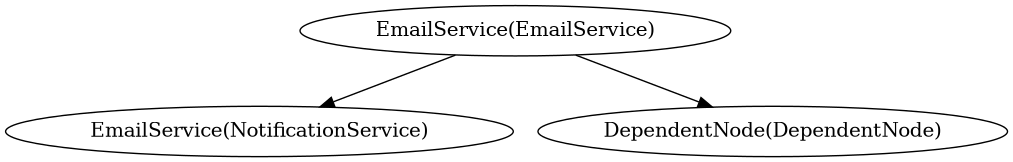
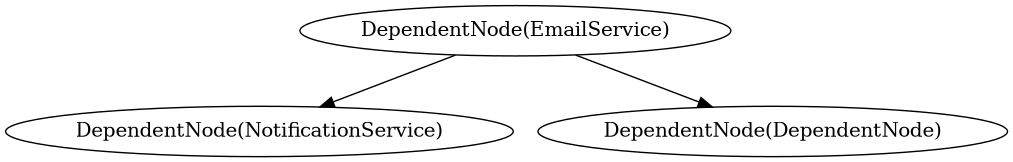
node "EmailService(EmailService)": label "EmailService(EmailService)" -> "DependentNode(EmailService)"
node "EmailService(NotificationService)": label "EmailService(NotificationService)" -> "DependentNode(NotificationService)"
